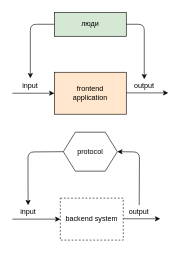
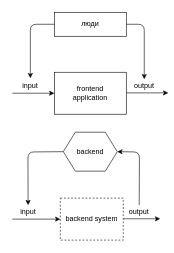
node "люди": fillcolor #d5e8d4 -> #ffffff
node "frontend application": fillcolor #ffe6cc -> #ffffff
node "protocol": label "protocol" -> "backend"
